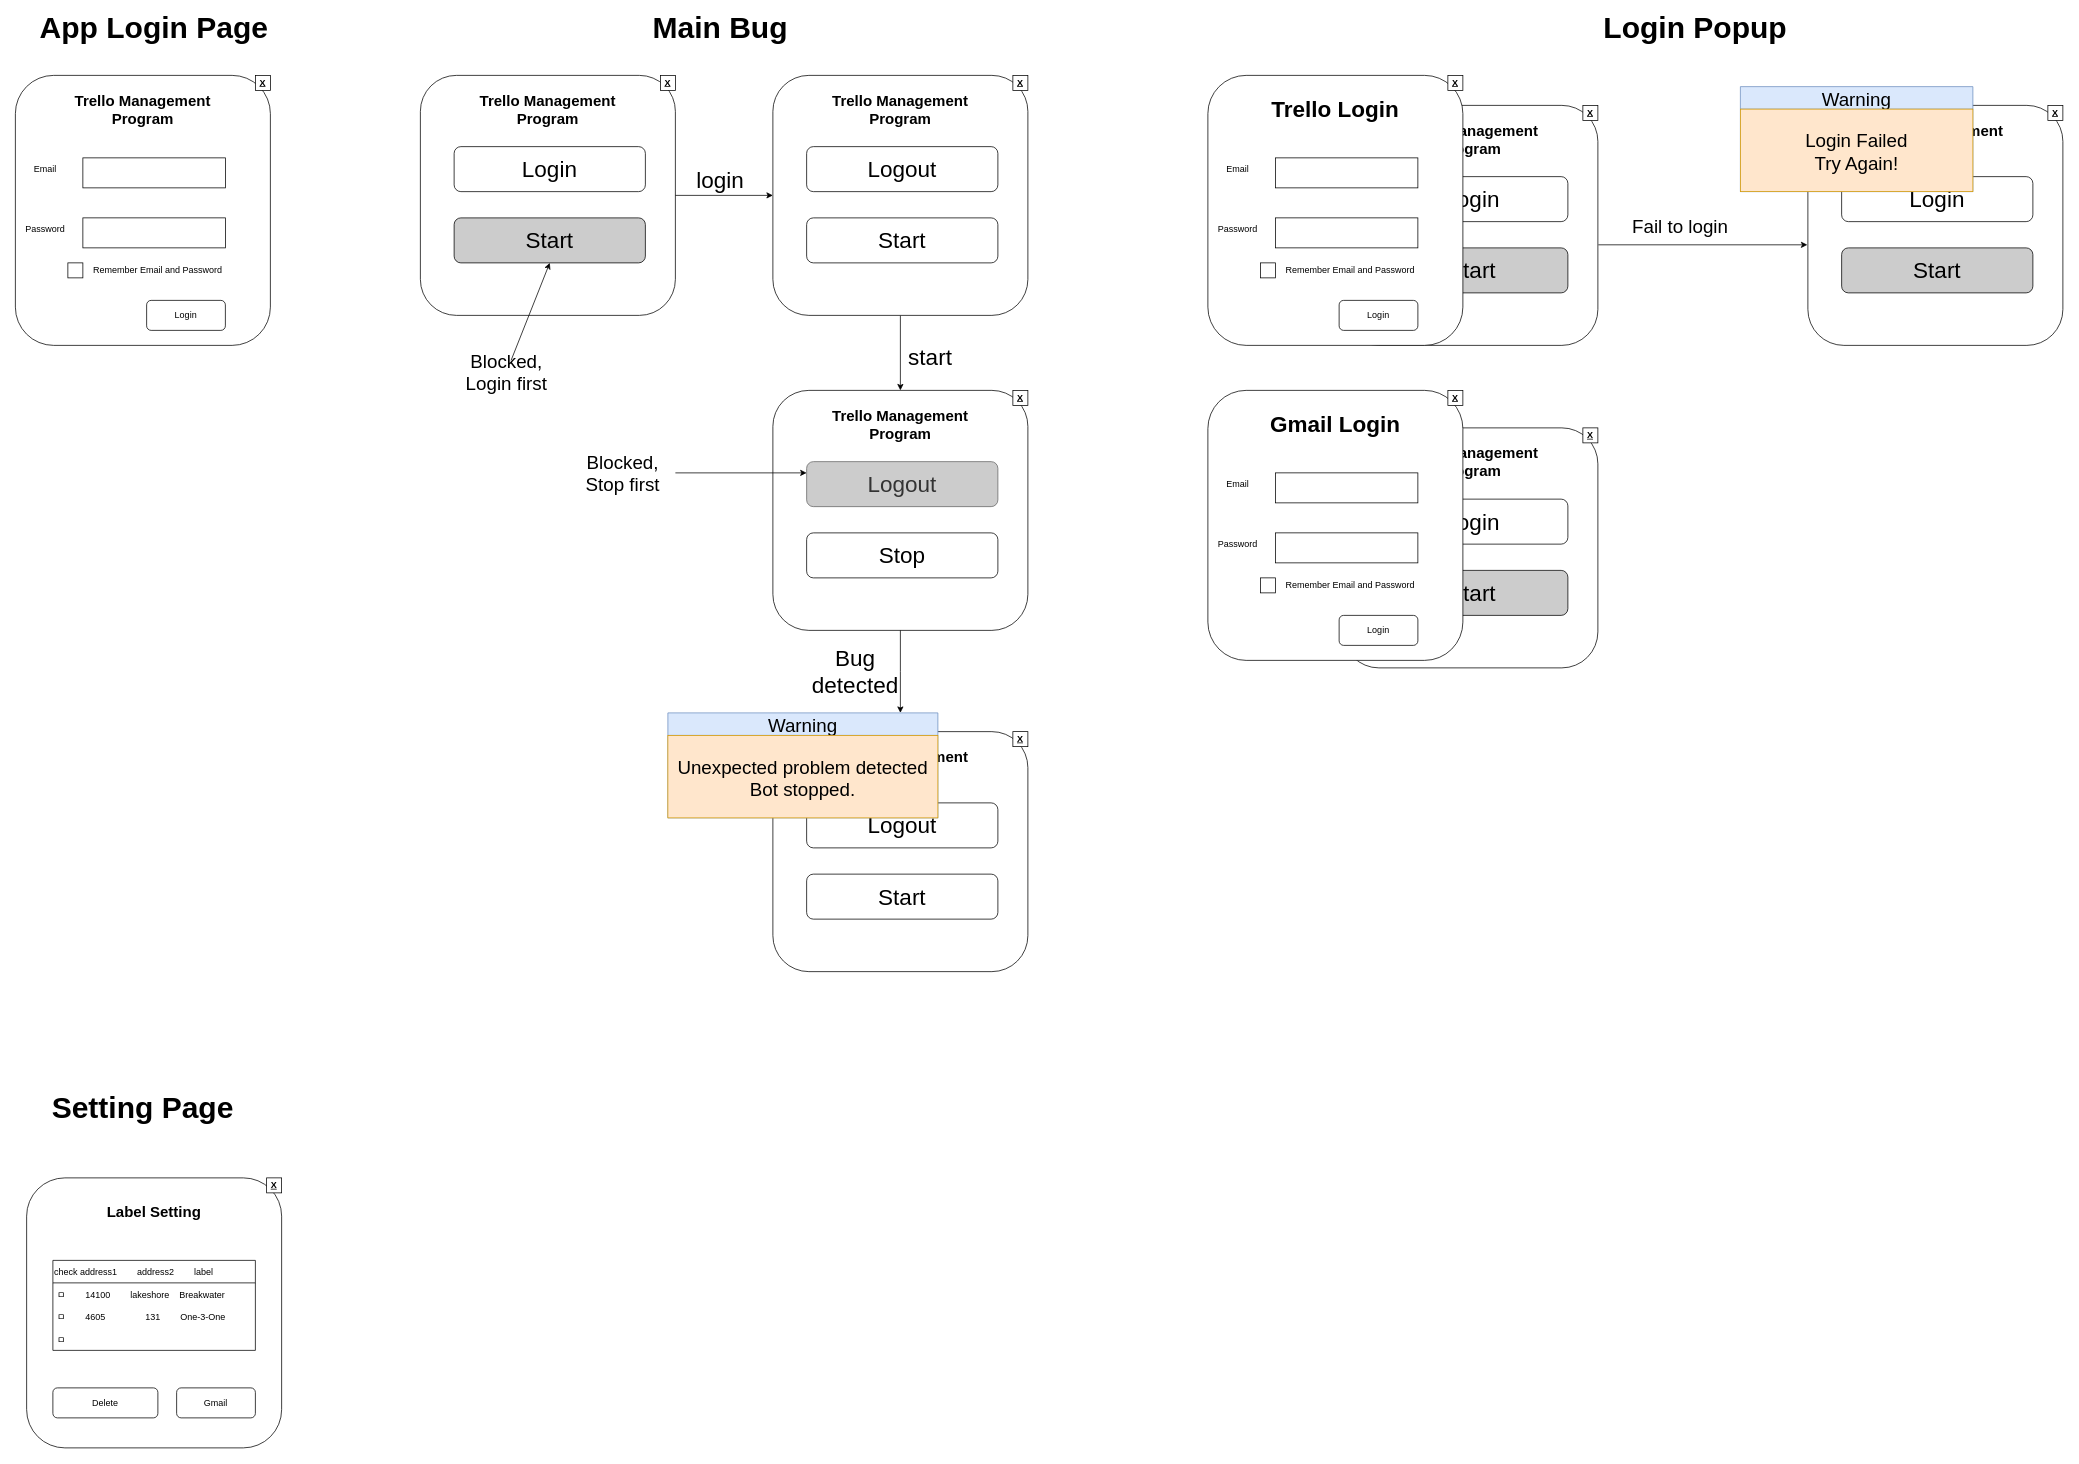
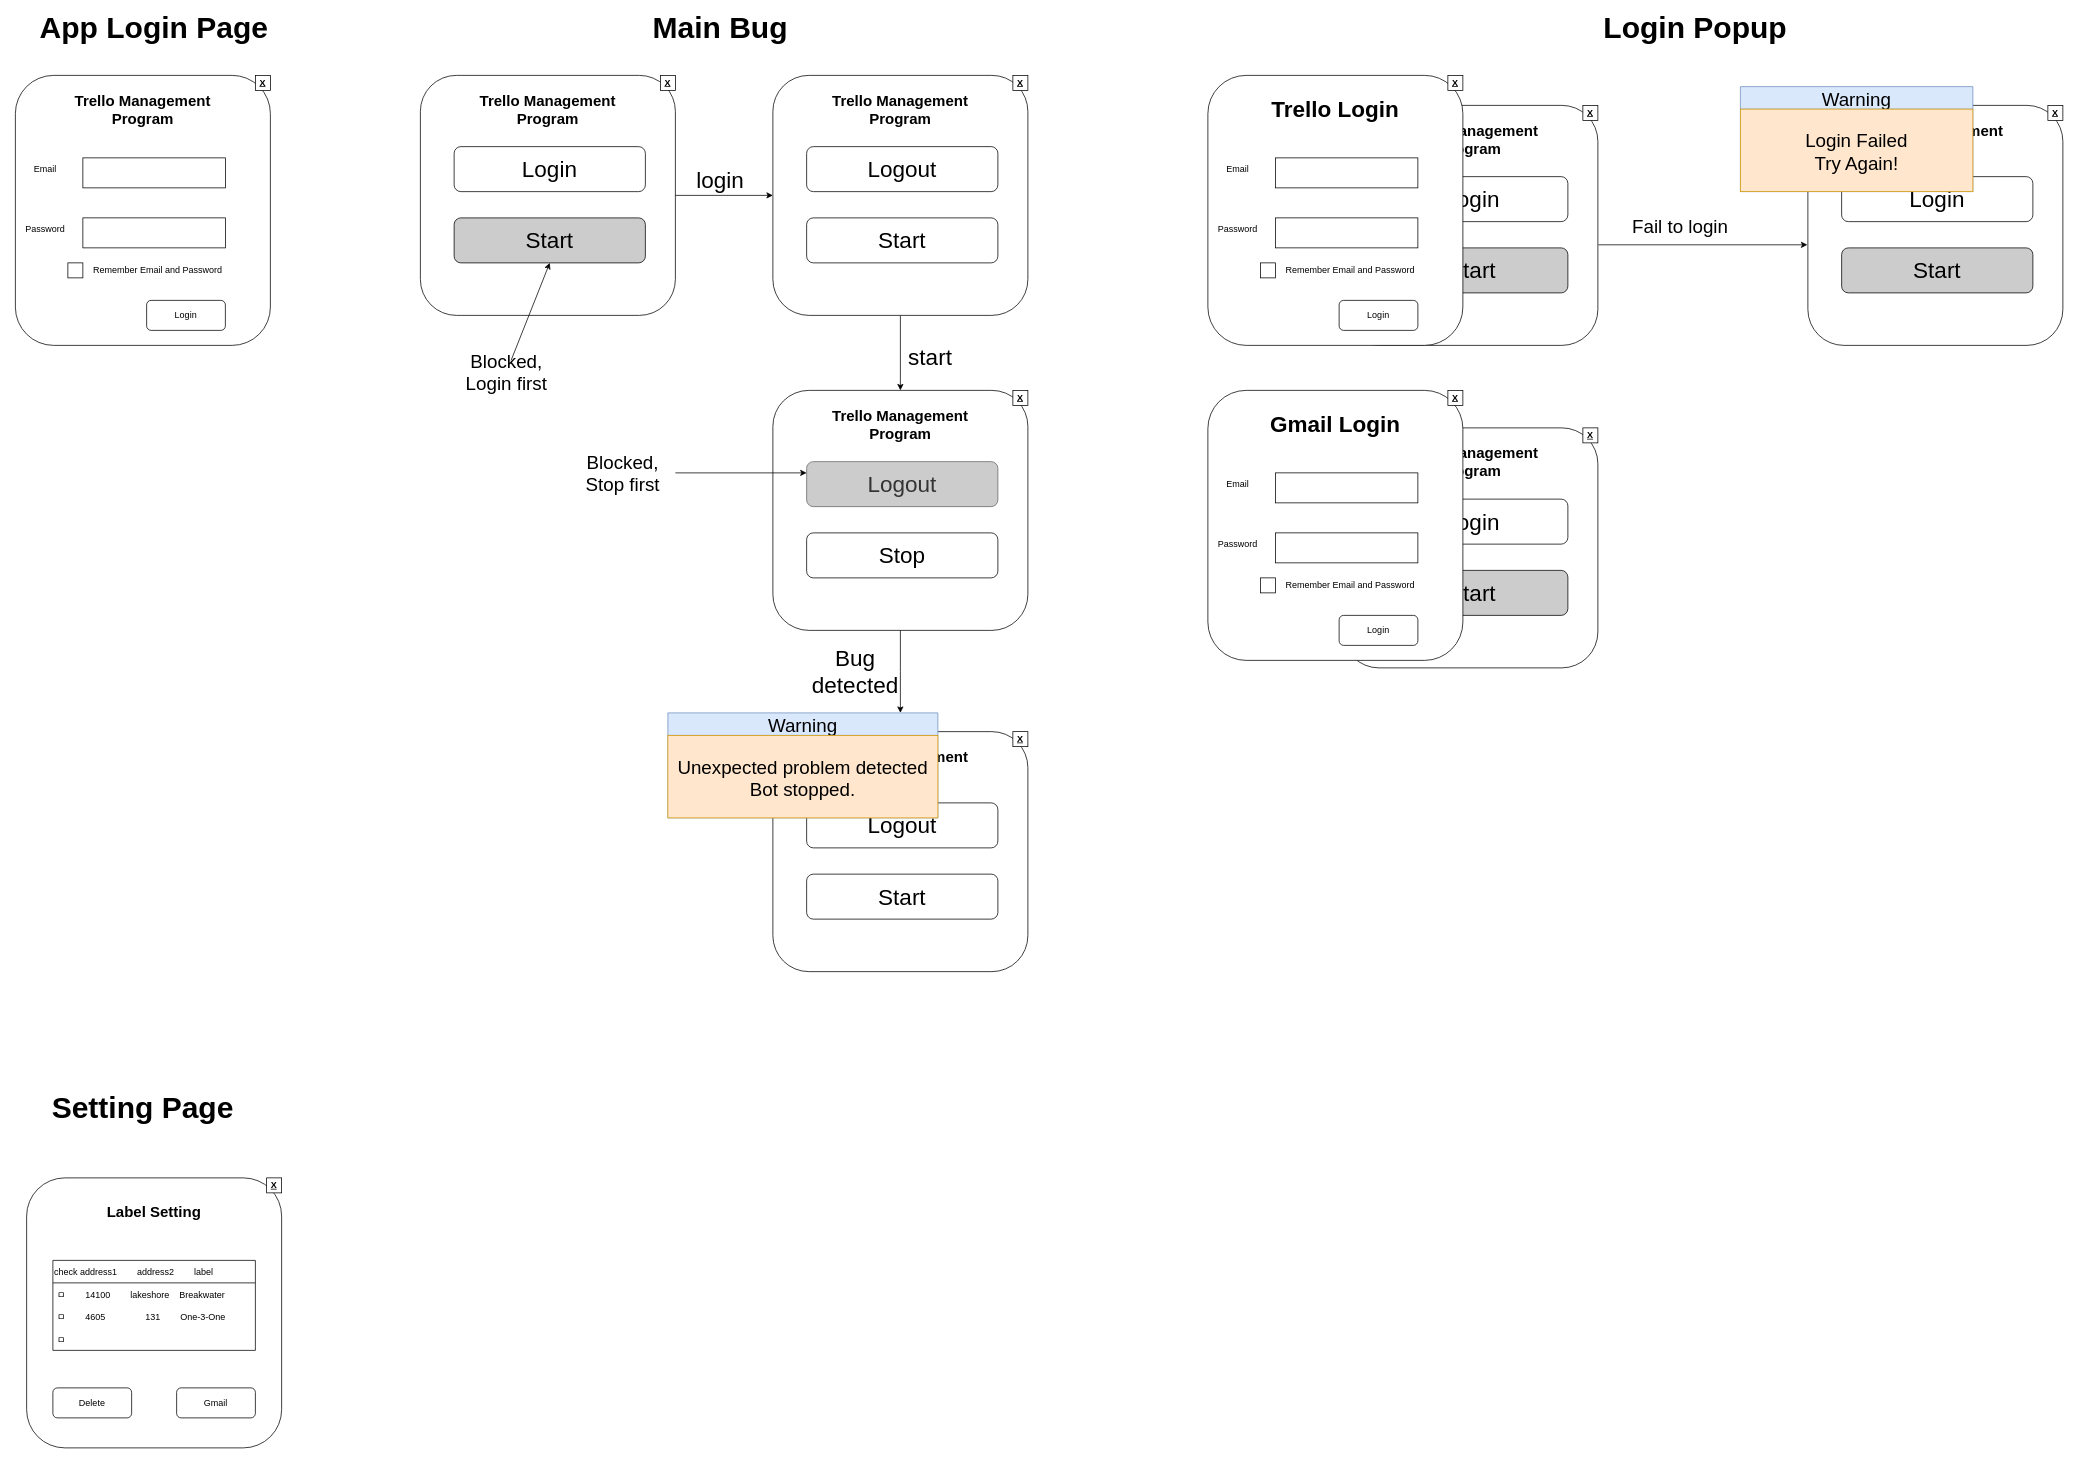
node "Delete": size 105x30 -> 79x30
